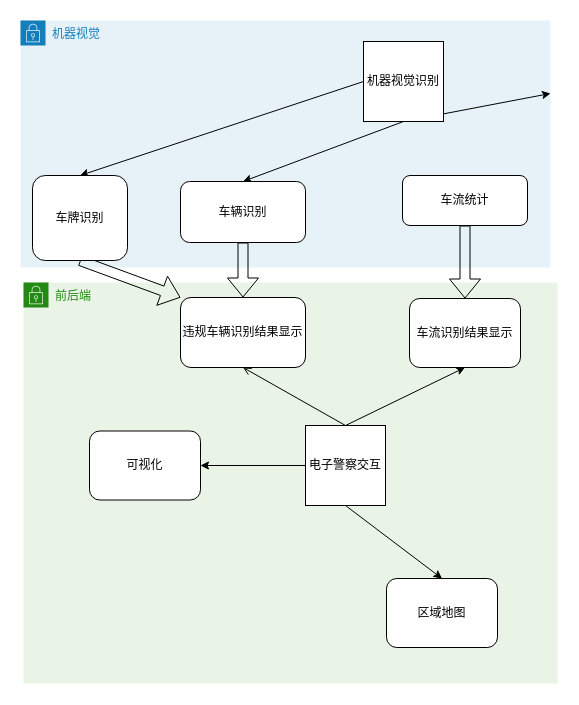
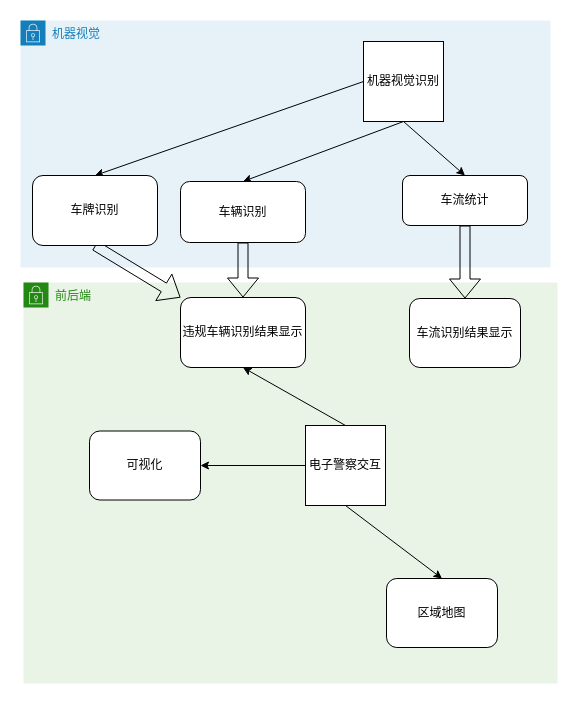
edge "机器视觉识别" -> "机器视觉": now "机器视觉识别" -> "车流统计"
node "车牌识别": size 95x85 -> 125x70
edge "电子警察交互" -> "违规车辆识别结果显示": arrowhead open -> classic
edge "电子警察交互" -> "车流识别结果显示": removed
